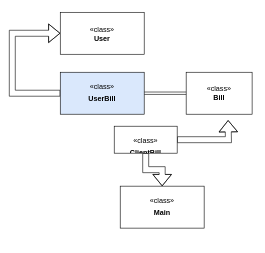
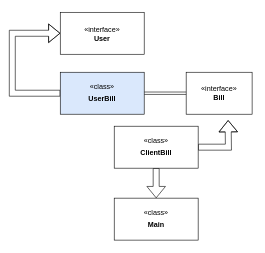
node "«class» User": label "«class» User" -> "«interface» User"
node "«class» Bill": label "«class» Bill" -> "«interface» Bill"
node "«class» ClientBill": size 63x27 -> 84x42
node "«class» Main": moved (162, 207) -> (156, 219)
